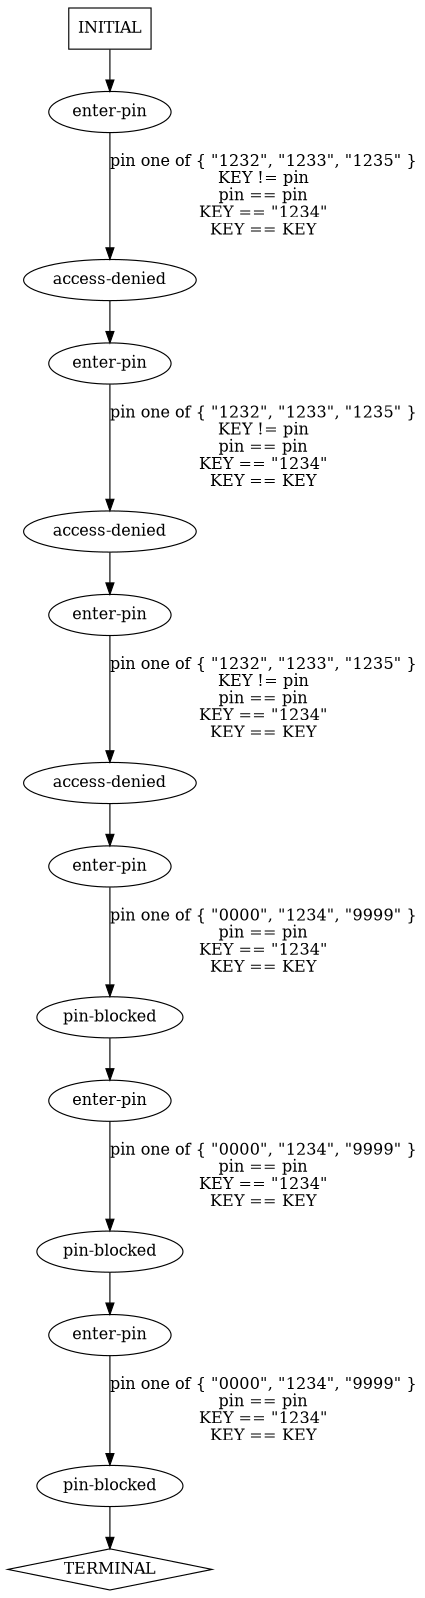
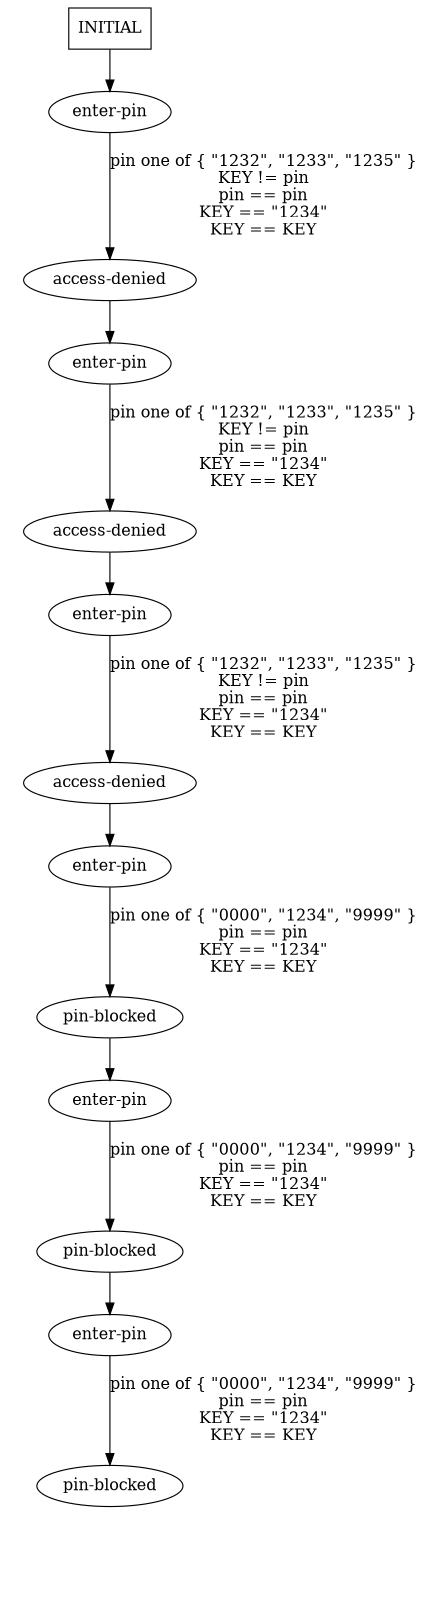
node "TERMINAL": removed
